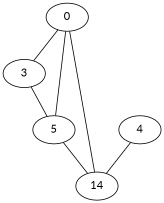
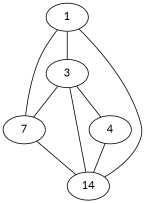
node "0": label "0" -> "1"
edge "3" -- "4": added
node "5": label "5" -> "7"
edge "3" -- "14": added
